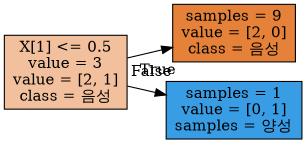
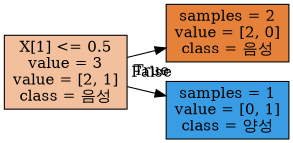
node "samples = 9 value = [2, 0] class = 음성": label "samples = 9 value = [2, 0] class = 음성" -> "samples = 2 value = [2, 0] class = 음성"
node "samples = 1 value = [0, 1] samples = 양성": label "samples = 1 value = [0, 1] samples = 양성" -> "samples = 1 value = [0, 1] class = 양성"
